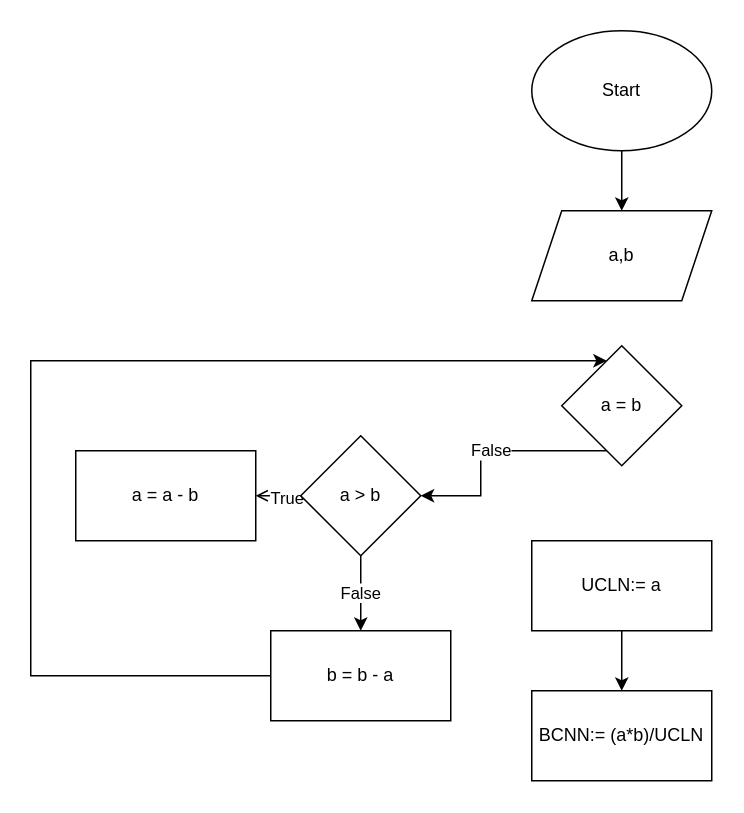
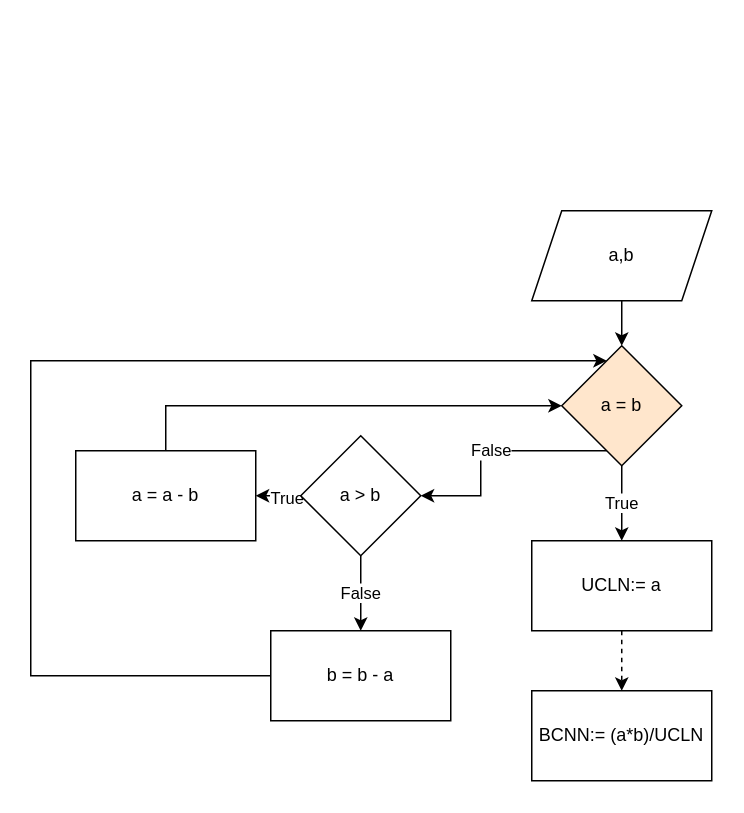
node "Start": removed
edge "Start" -> "a,b": removed
edge "a,b" -> "a = b": added
edge "a = a - b" -> "a = b": added
node "a = b": fillcolor #ffffff -> #ffe6cc
edge "a > b" -> "a = a - b": arrowhead open -> classic
edge "a = b" -> "UCLN:= a": added, label "True"
edge "UCLN:= a" -> "BCNN:= (a*b)/UCLN": style solid -> dashed
